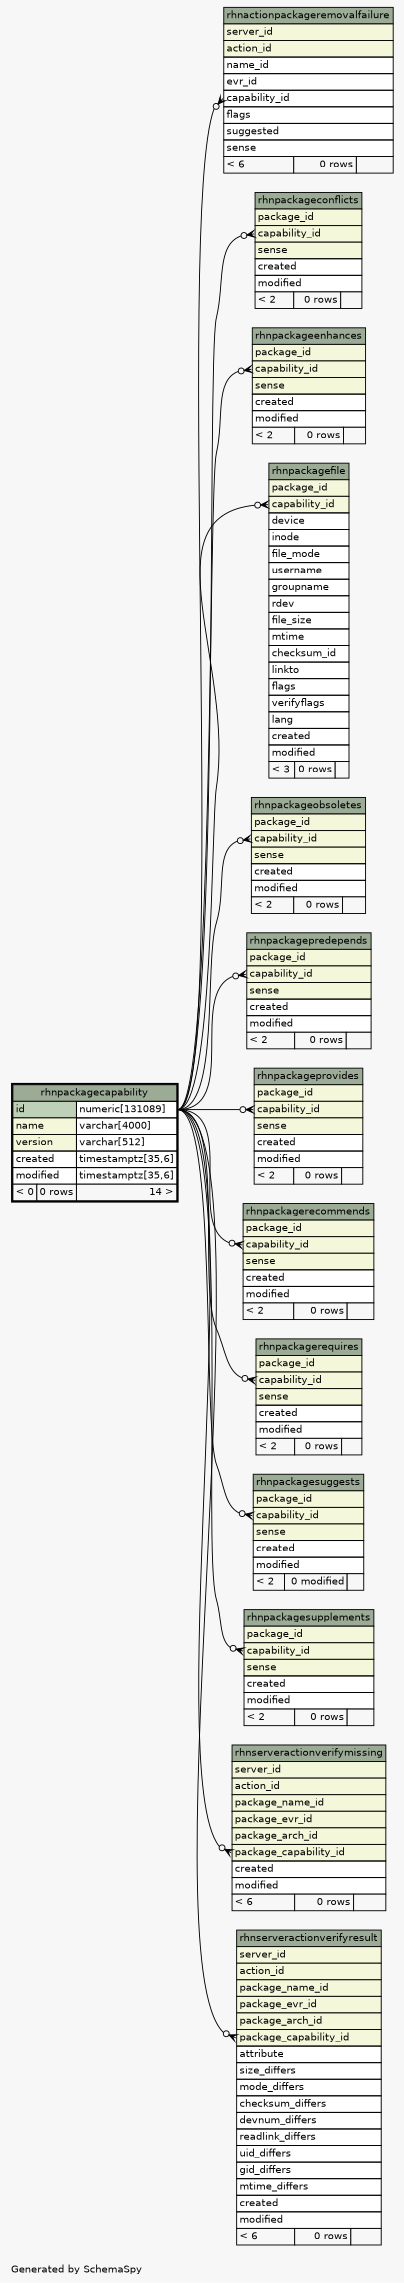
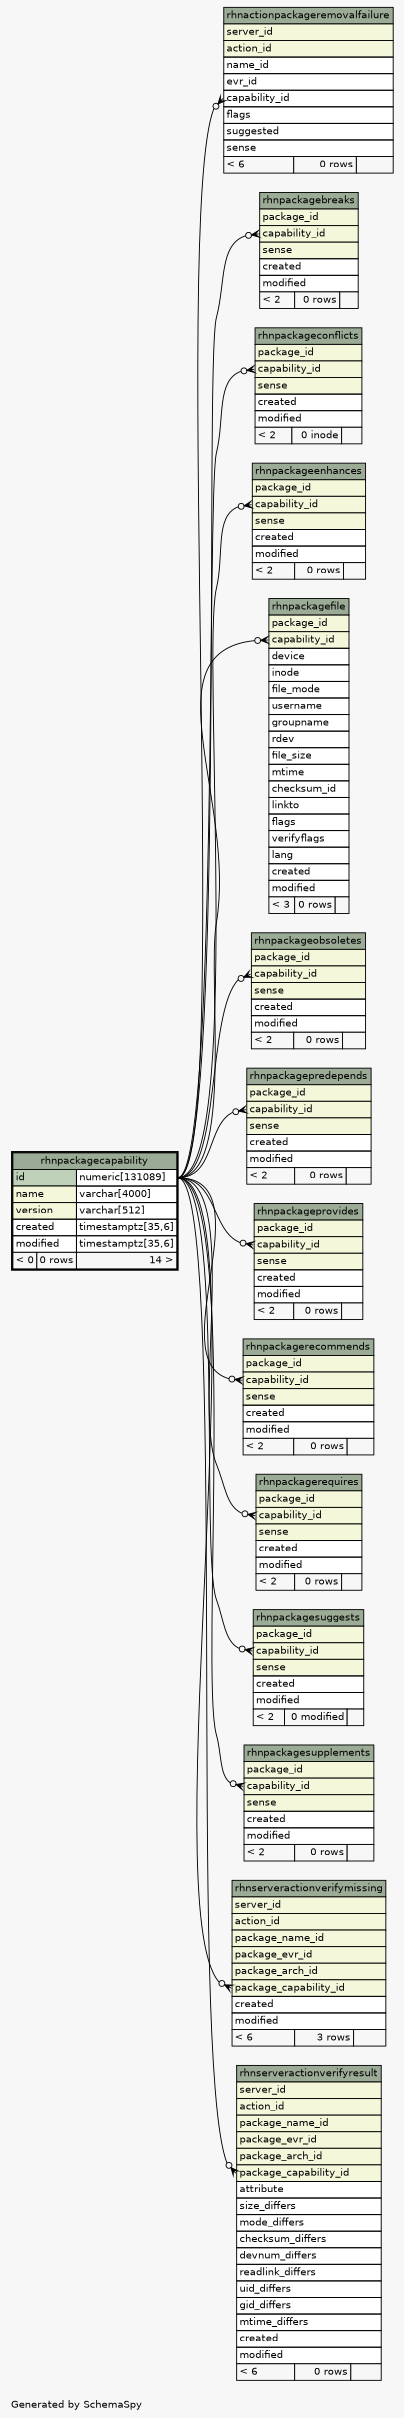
node "rhnpackagebreaks": added
node "rhnpackageconflicts": text "0 rows" -> "0 inode"
node "rhnserveractionverifymissing": text "0 rows" -> "3 rows"
